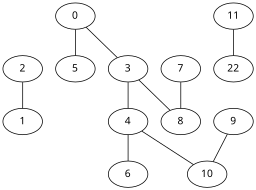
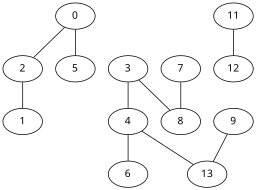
edge "0" -- "3": now "0" -- "2"
node "22": label "22" -> "12"
node "10": label "10" -> "13"
